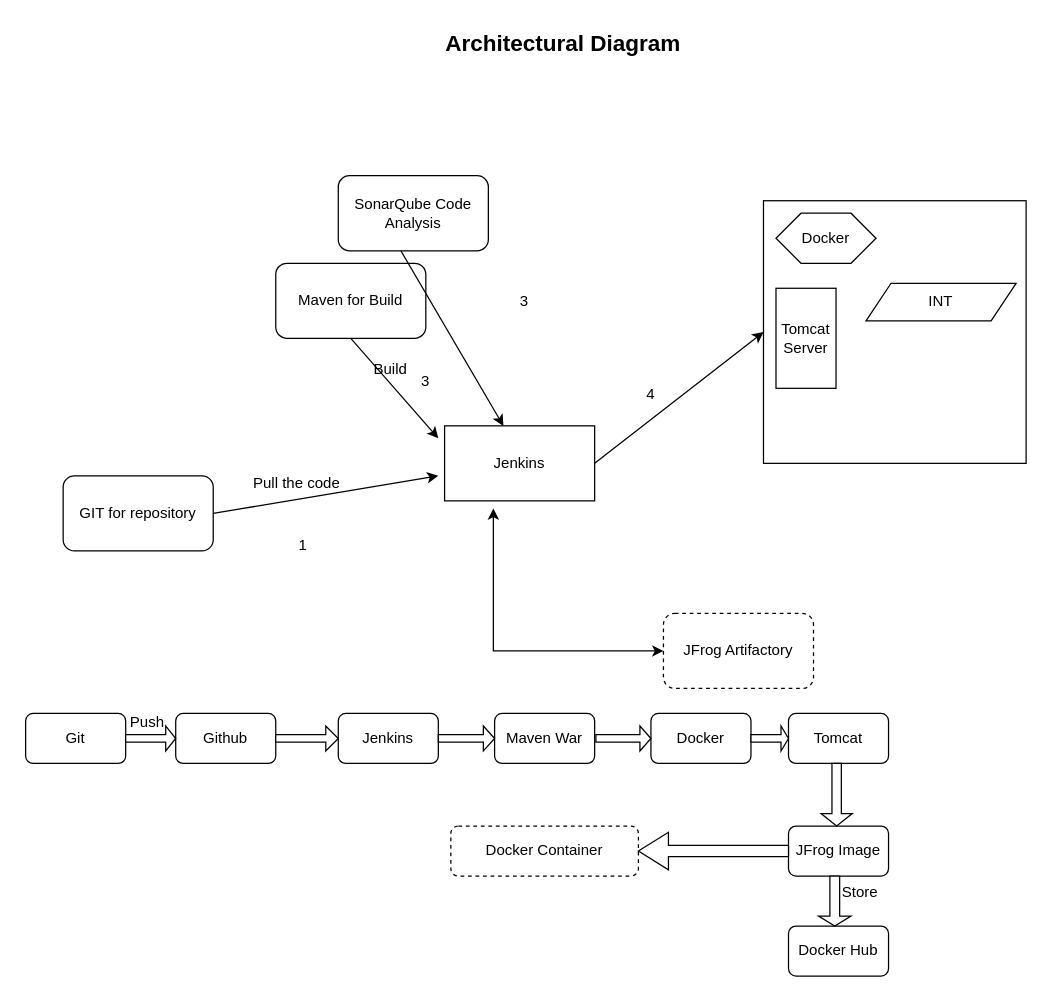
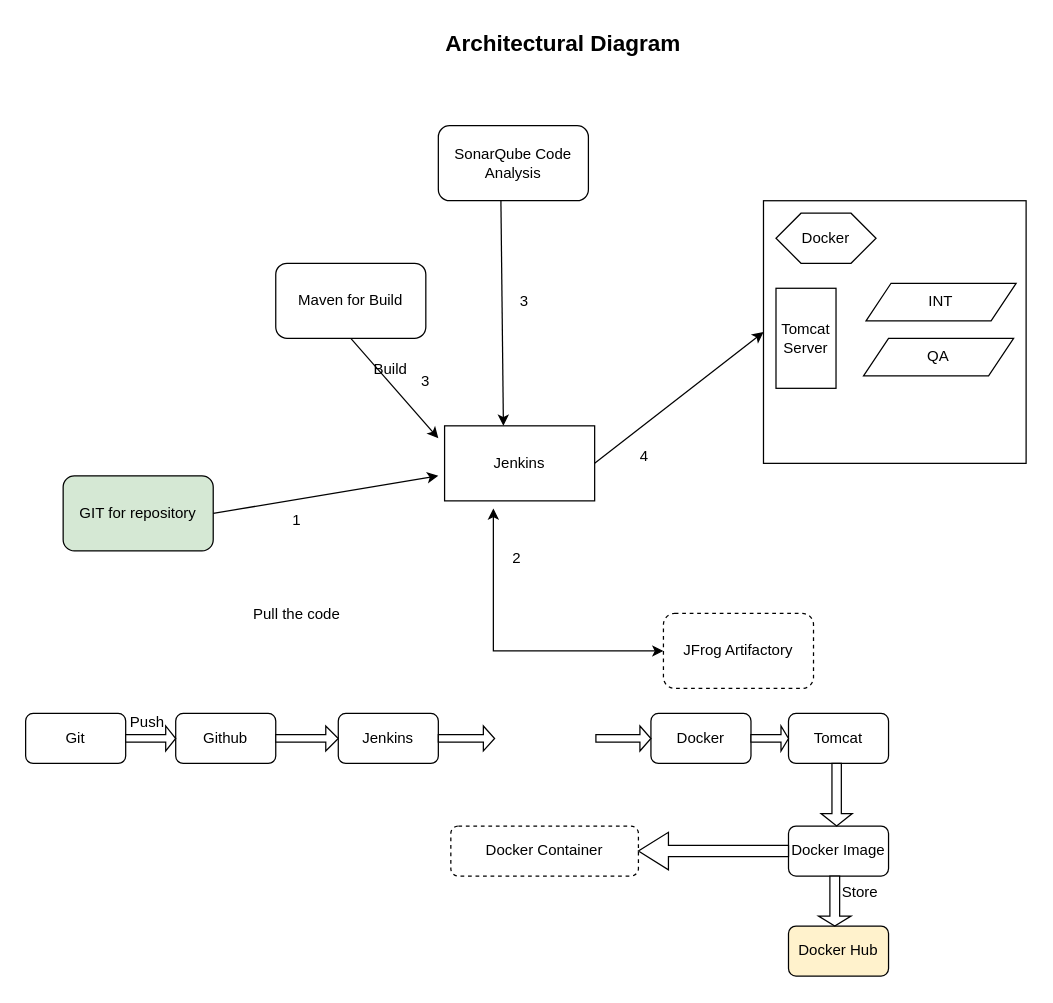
node "SonarQube Code Analysis": moved (413, 213) -> (513, 163)
node "QA": added
node "4": moved (651, 394) -> (644, 457)
node "Pull the code": moved (297, 483) -> (297, 614)
node "GIT for repository": fillcolor #ffffff -> #d5e8d4
node "1": moved (303, 546) -> (297, 521)
node "2": added
node "Maven War": removed
node "JFrog Image": label "JFrog Image" -> "Docker Image"
node "Docker Hub": fillcolor #ffffff -> #fff2cc
